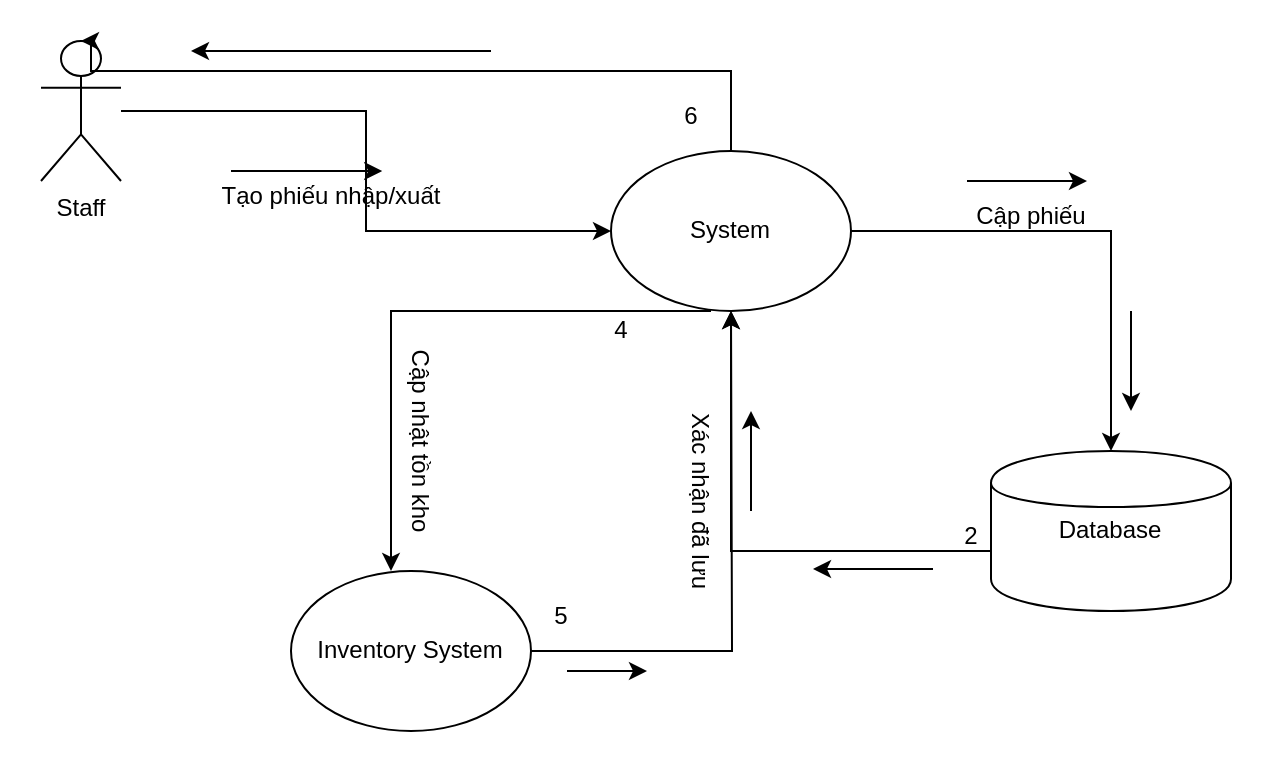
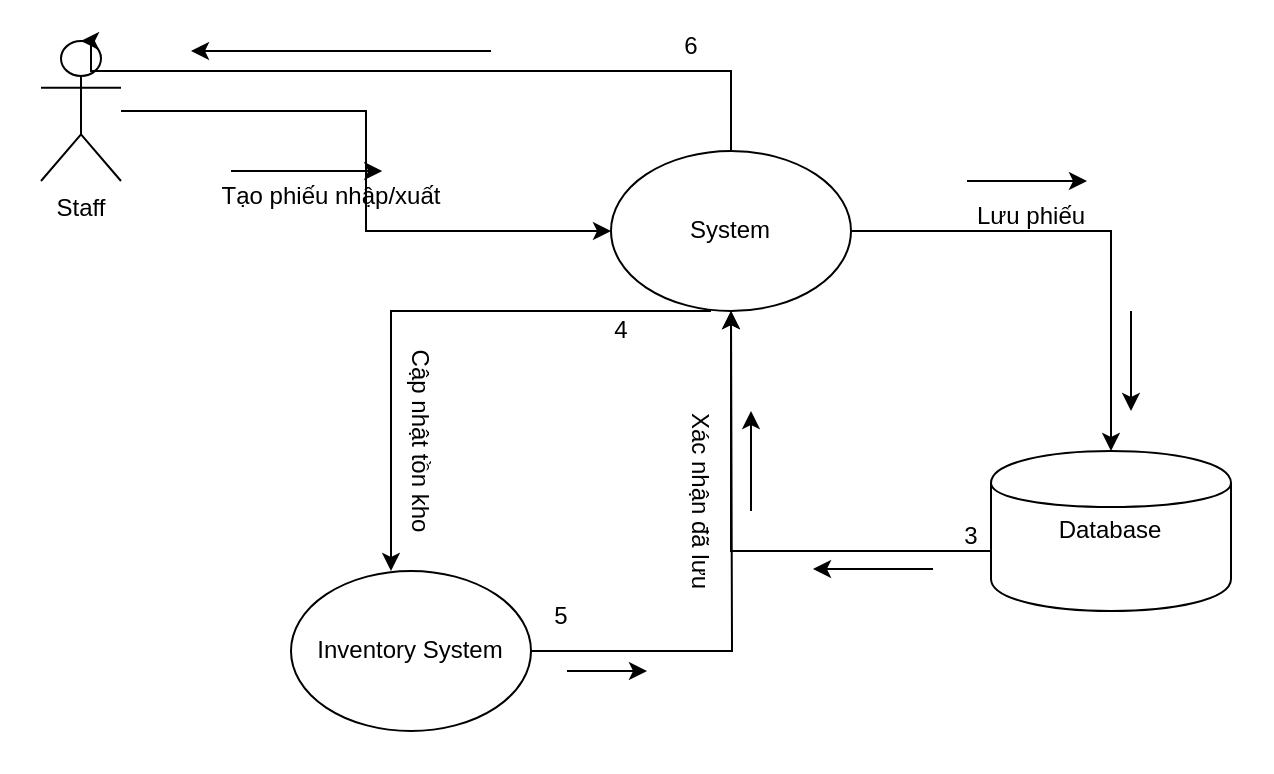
node "6": moved (691, 117) -> (691, 47)
node "Cập phiếu": label "Cập phiếu" -> "Lưu phiếu"
node "2": label "2" -> "3"
